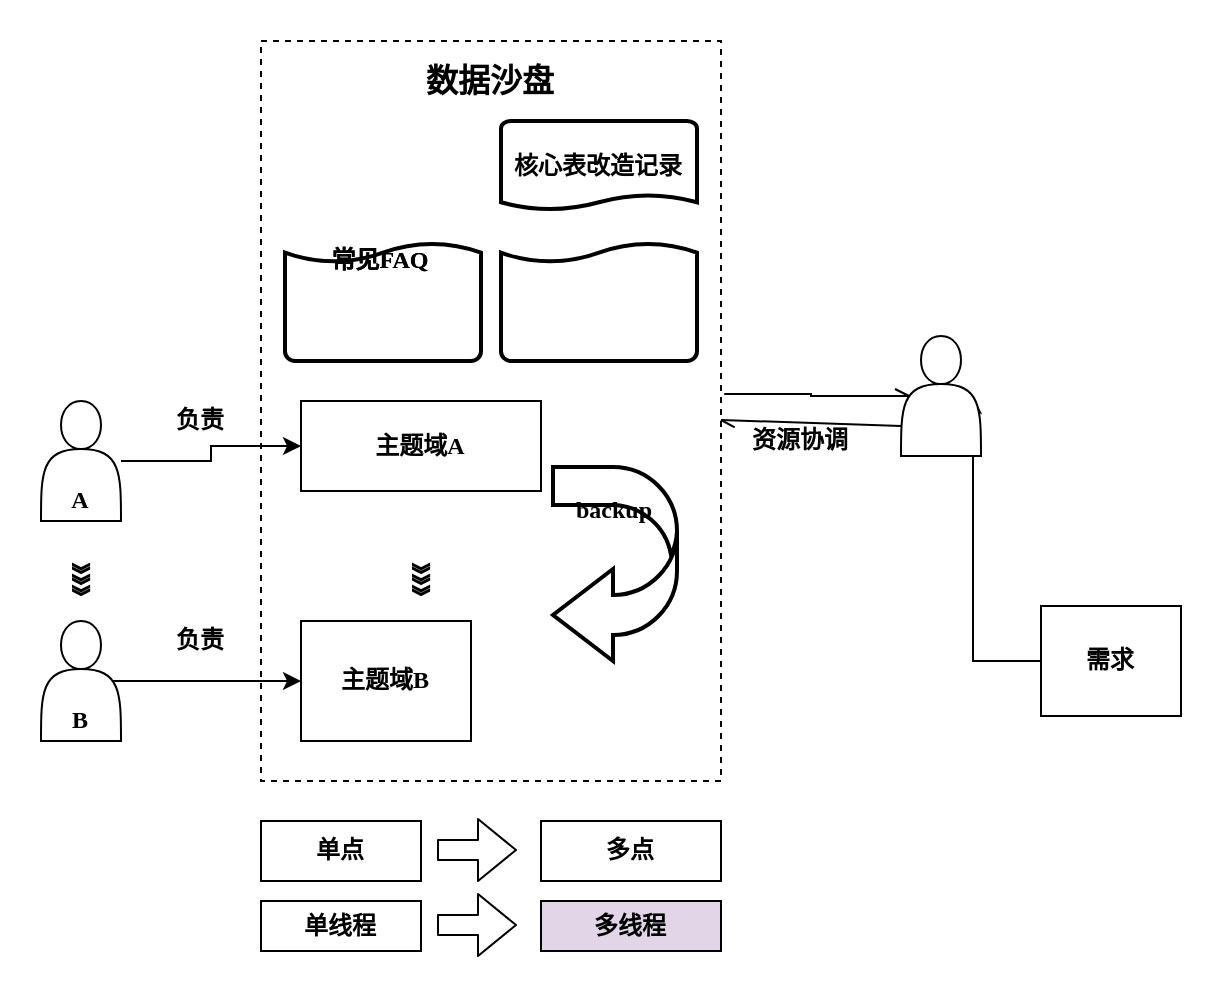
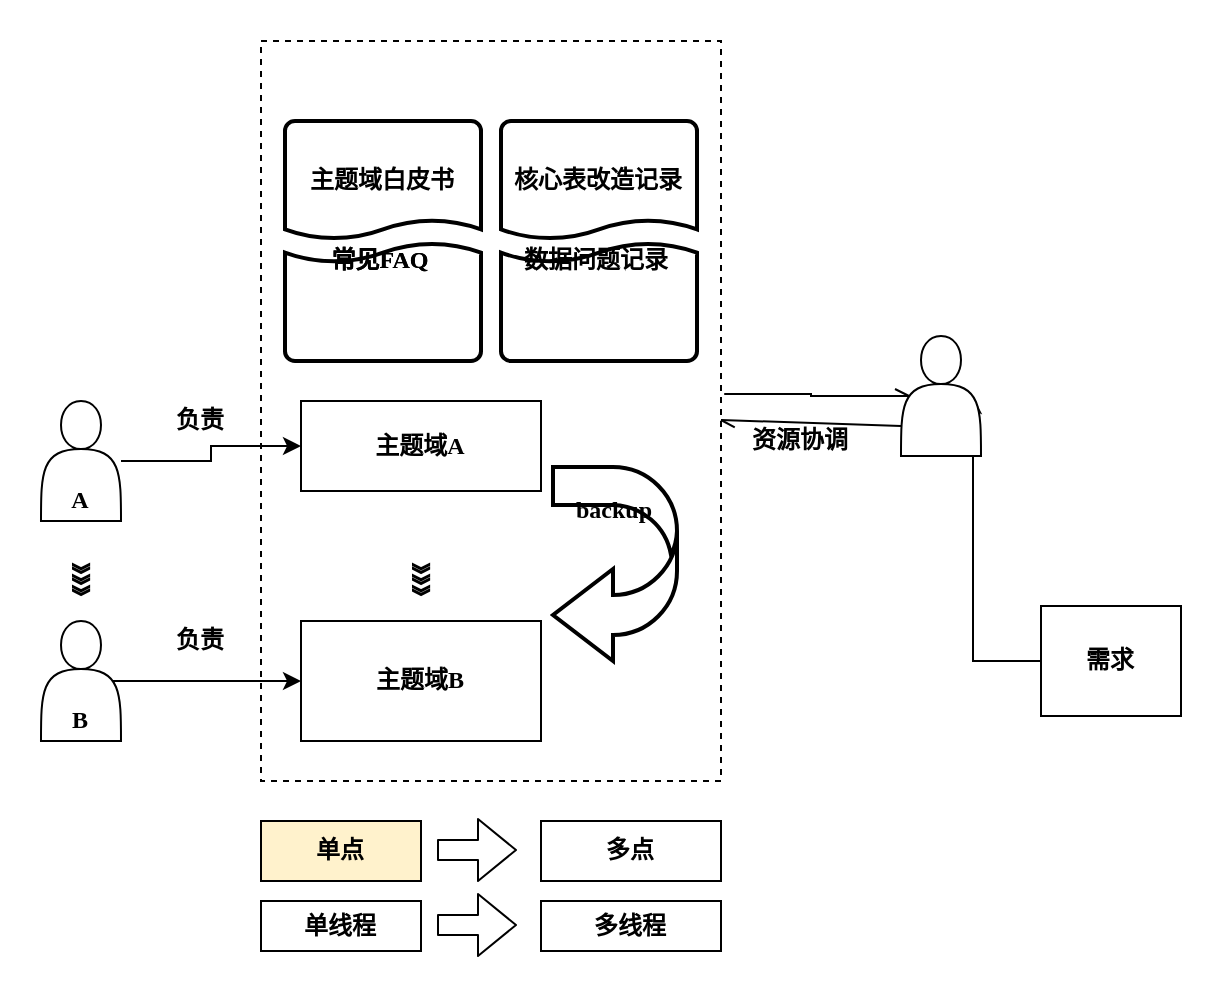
node "数据沙盘": removed
node "核心表改造记录": size 196x90 -> 196x120
node "主题域白皮书": added
node "数据问题记录": added
node "主题域B": size 170x120 -> 240x120
node "单点": fillcolor #ffffff -> #fff2cc
node "多线程": fillcolor #e1d5e7 -> #ffffff
